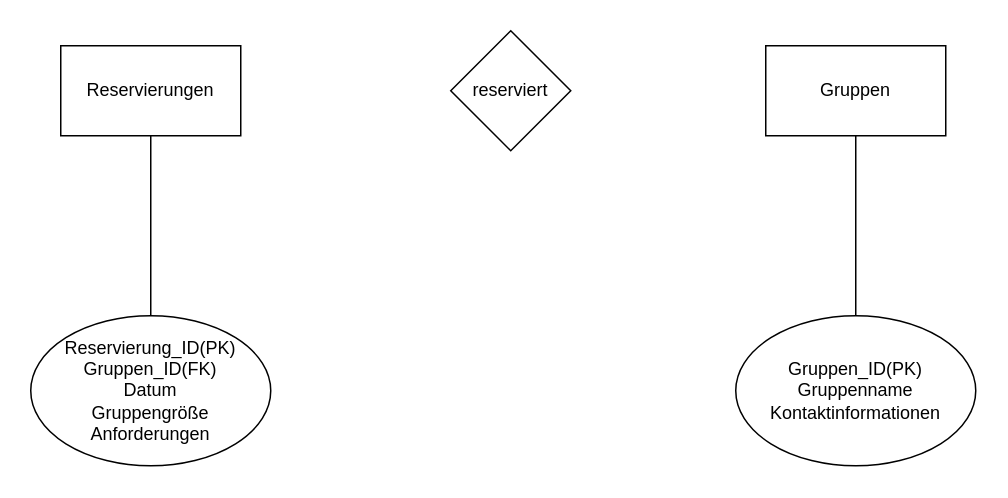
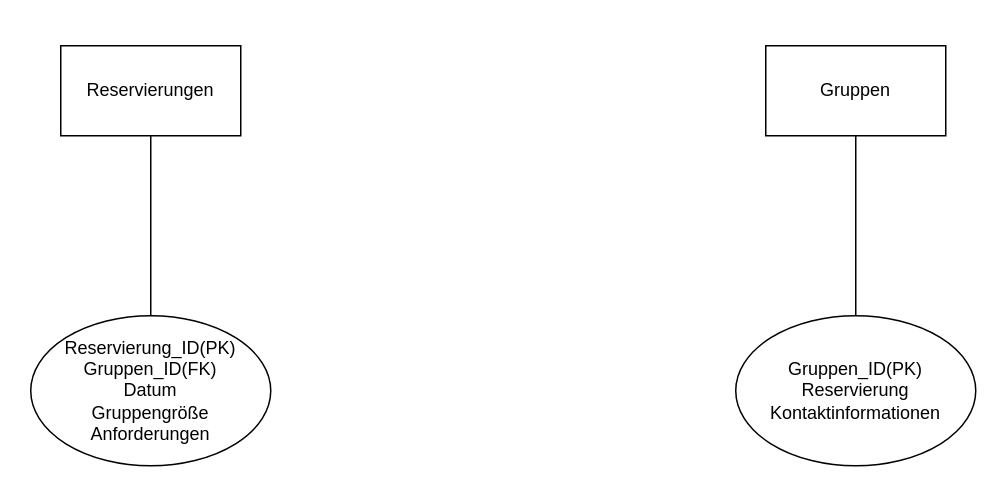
node "reserviert": removed
node "Gruppen_ID(PK) Gruppenname Kontaktinformationen": label "Gruppen_ID(PK) Gruppenname Kontaktinformationen" -> "Gruppen_ID(PK) Reservierung Kontaktinformationen"
